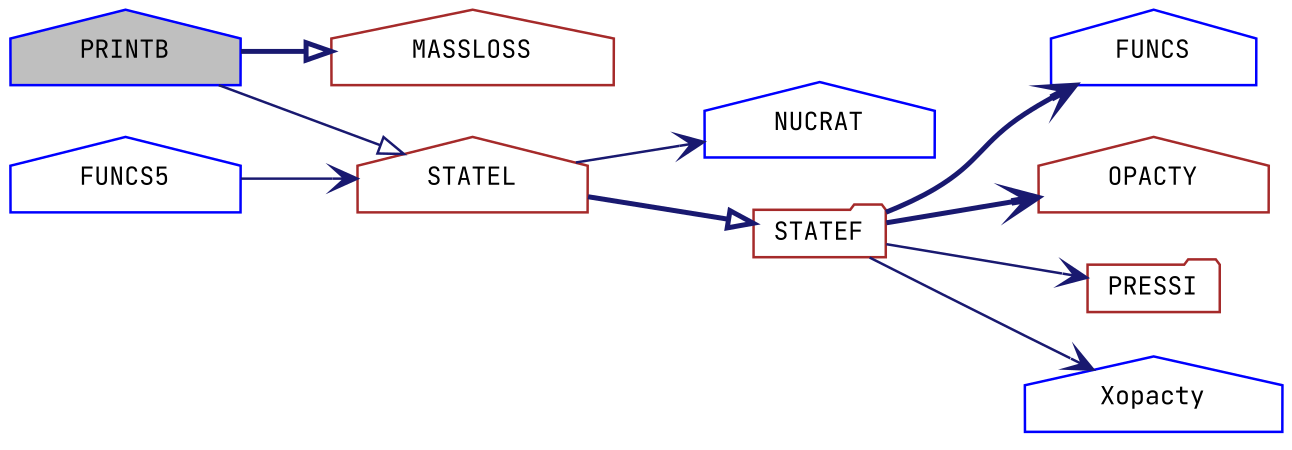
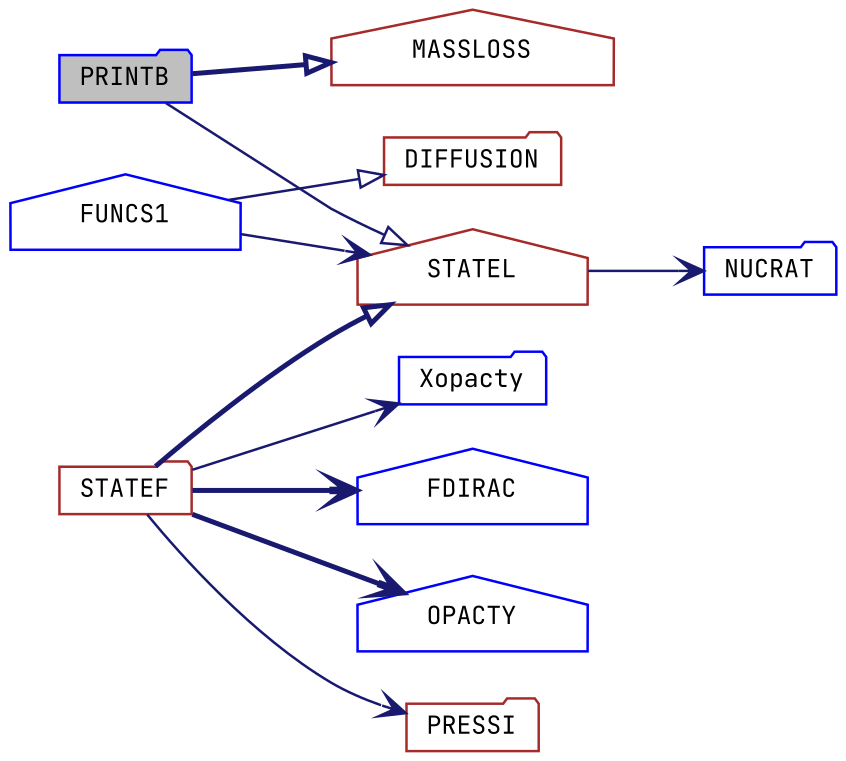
node "PRINTB": shape house -> folder
node "FUNCS": label "FUNCS" -> "FDIRAC"
node "NUCRAT": shape house -> folder
node "DIFFUSION": added
node "FUNCS5": label "FUNCS5" -> "FUNCS1"
node "OPACTY": color brown -> blue
edge "STATEL" -> "STATEF": reversed
node "Xopacty": shape house -> folder
